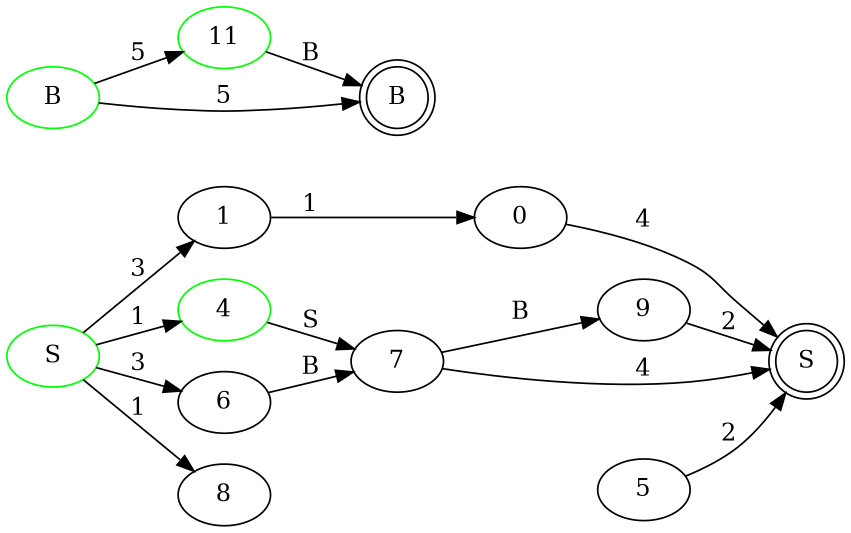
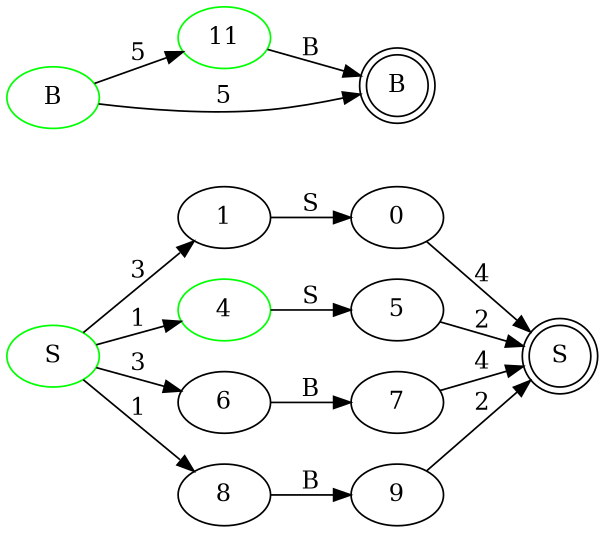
edge "1" -> "0": label "1" -> "S"
edge "4" -> "7": now "4" -> "5"
edge "7" -> "9": now "8" -> "9"
